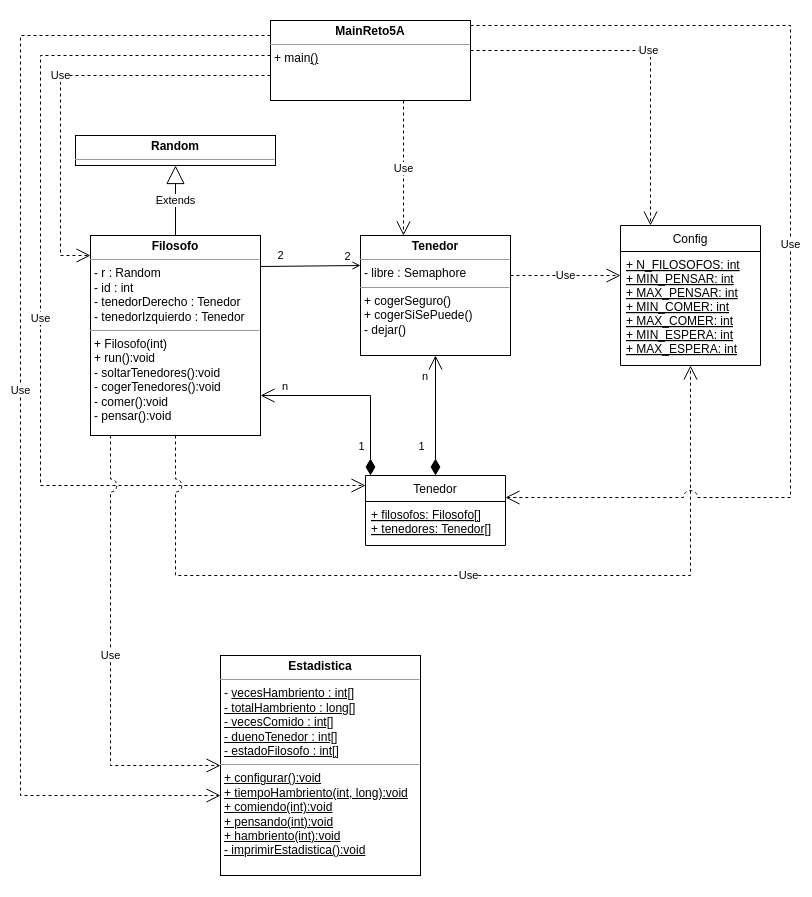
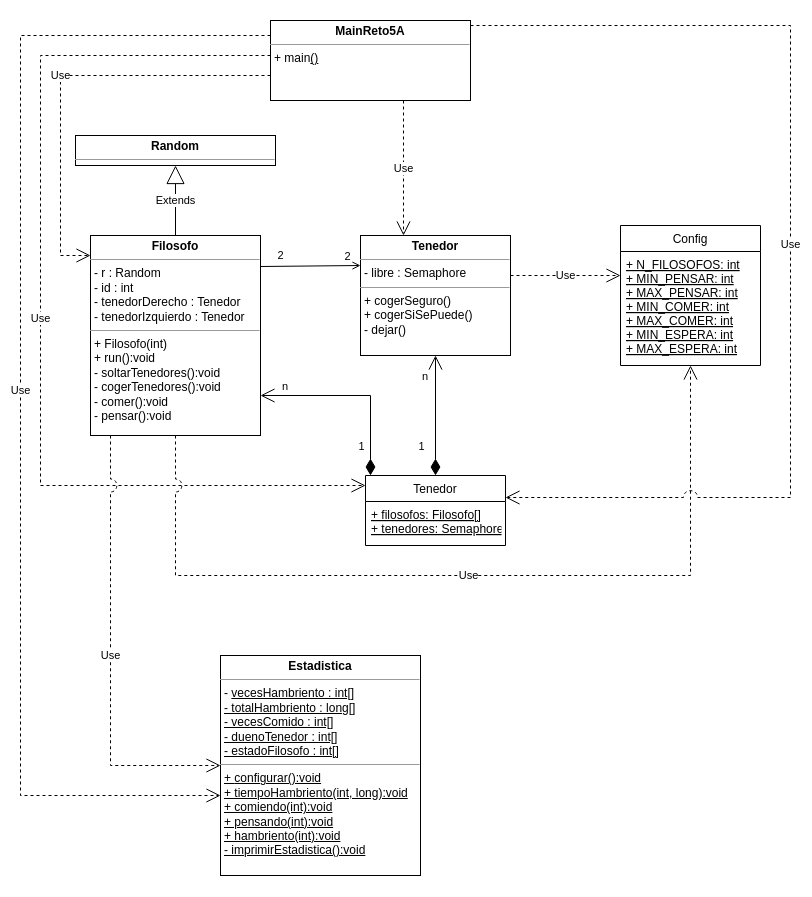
edge "MainReto5A + main()" -> "Config": removed, label "Use"
node "+ filosofos: Filosofo[] + tenedores: Tenedor[]": label "+ filosofos: Filosofo[] + tenedores: Tenedor[]" -> "+ filosofos: Filosofo[] + tenedores: Semaphore[]"
